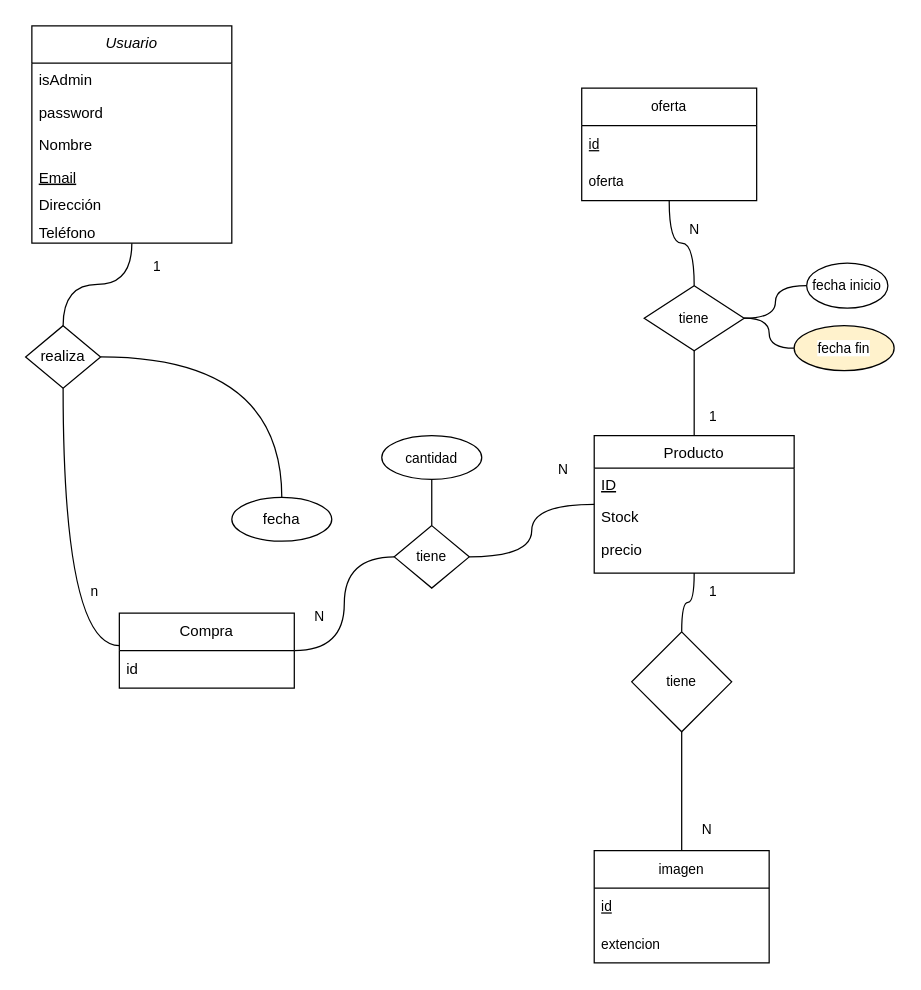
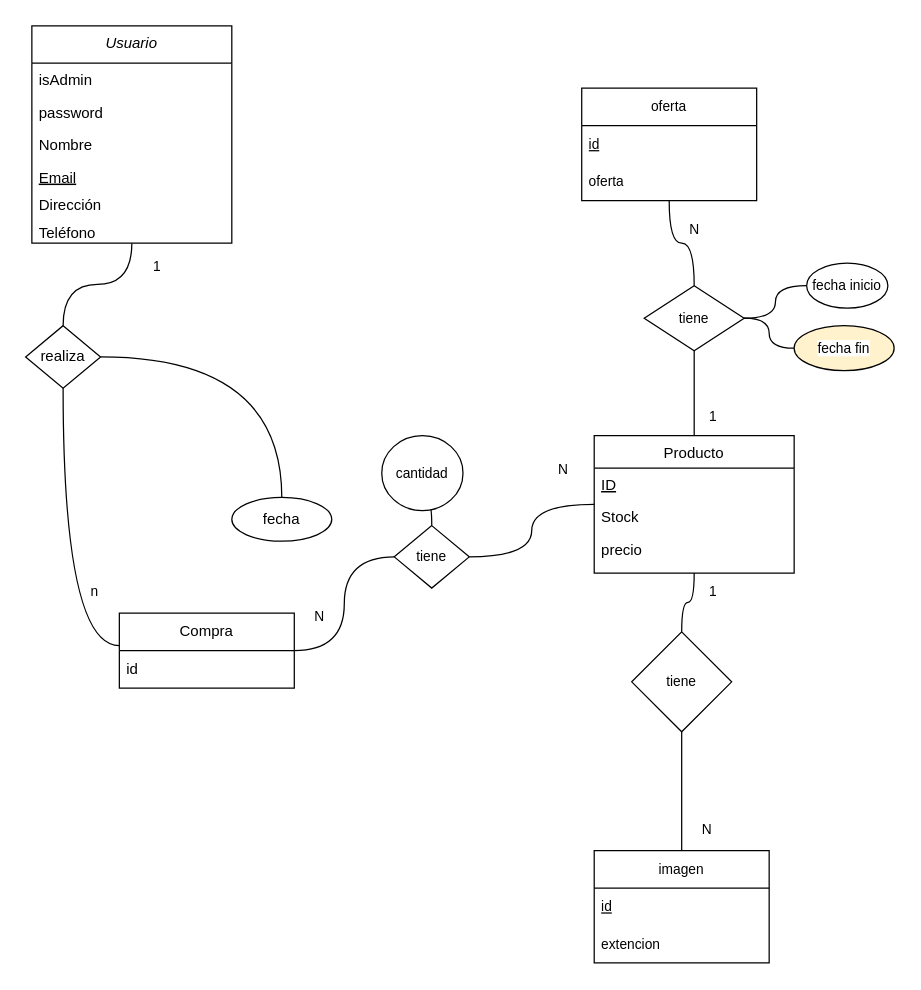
node "cantidad": size 100x44 -> 81x75
